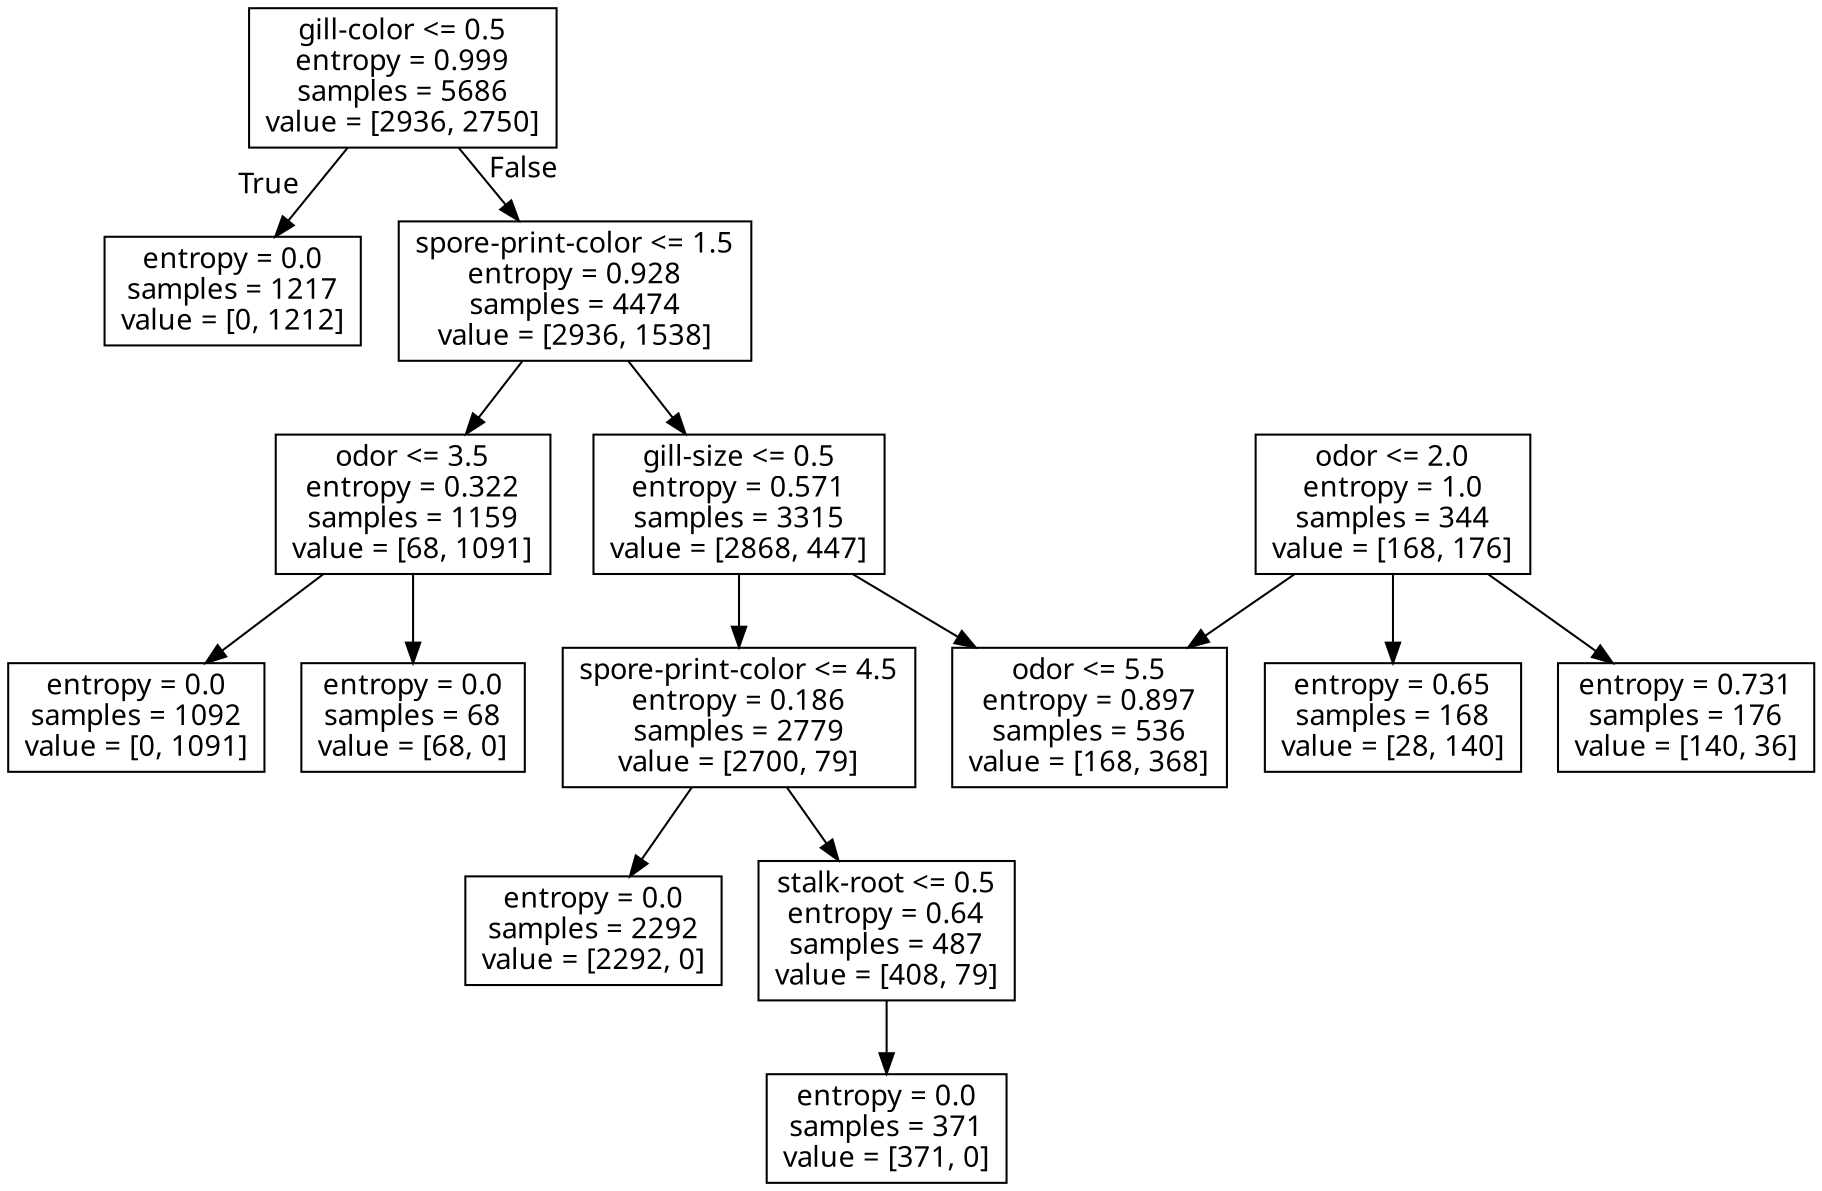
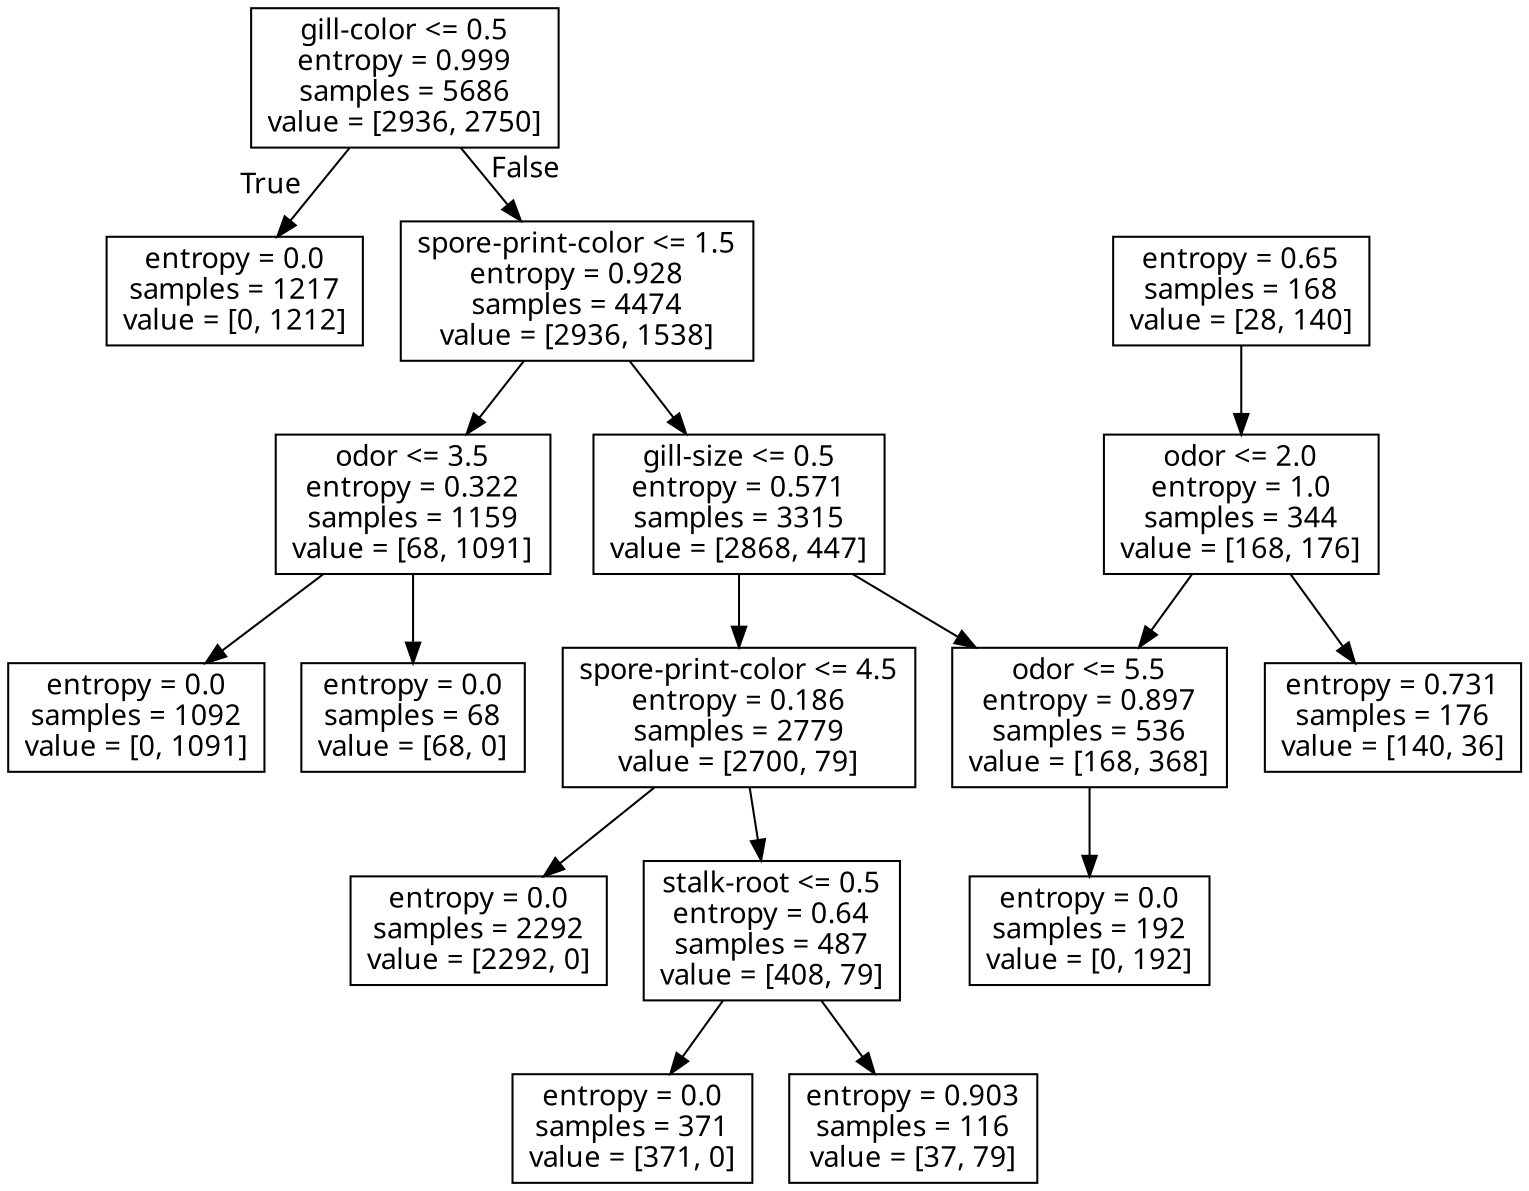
edge "odor <= 2.0 entropy = 1.0 samples = 344 value = [168, 176]" -> "entropy = 0.65 samples = 168 value = [28, 140]": reversed
node "entropy = 0.0 samples = 192 value = [0, 192]": added
node "entropy = 0.903 samples = 116 value = [37, 79]": added
